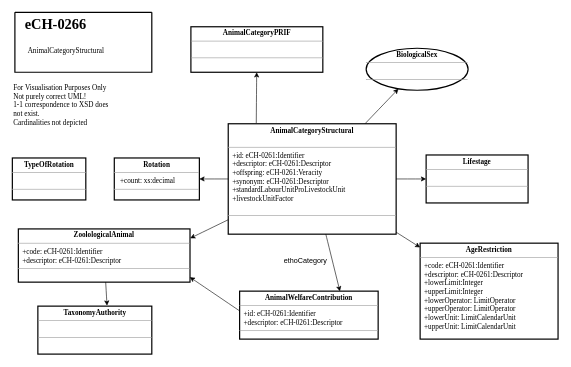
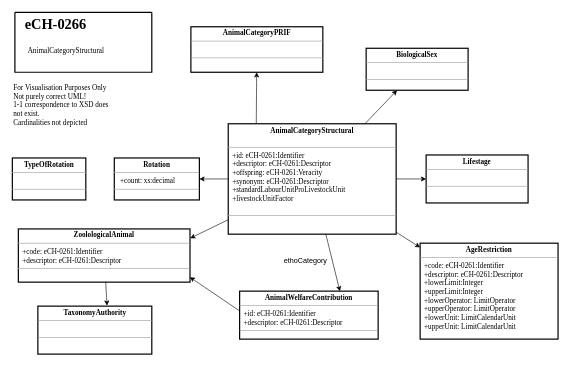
node "BiologicalSex": shape ellipse -> rectangle
